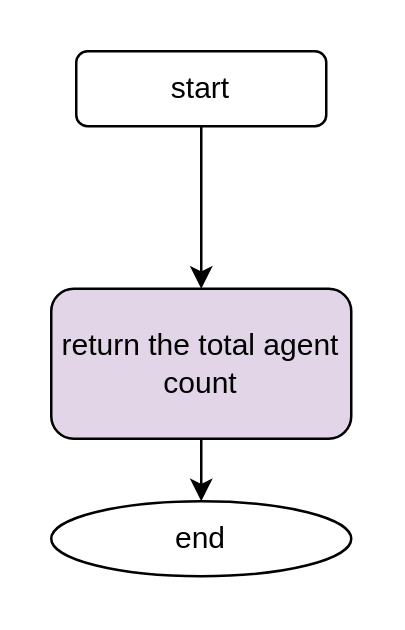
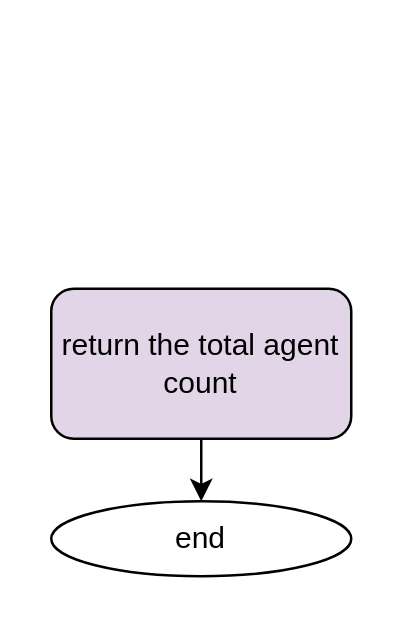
node "start": removed
edge "start" -> "return the total agent count": removed
